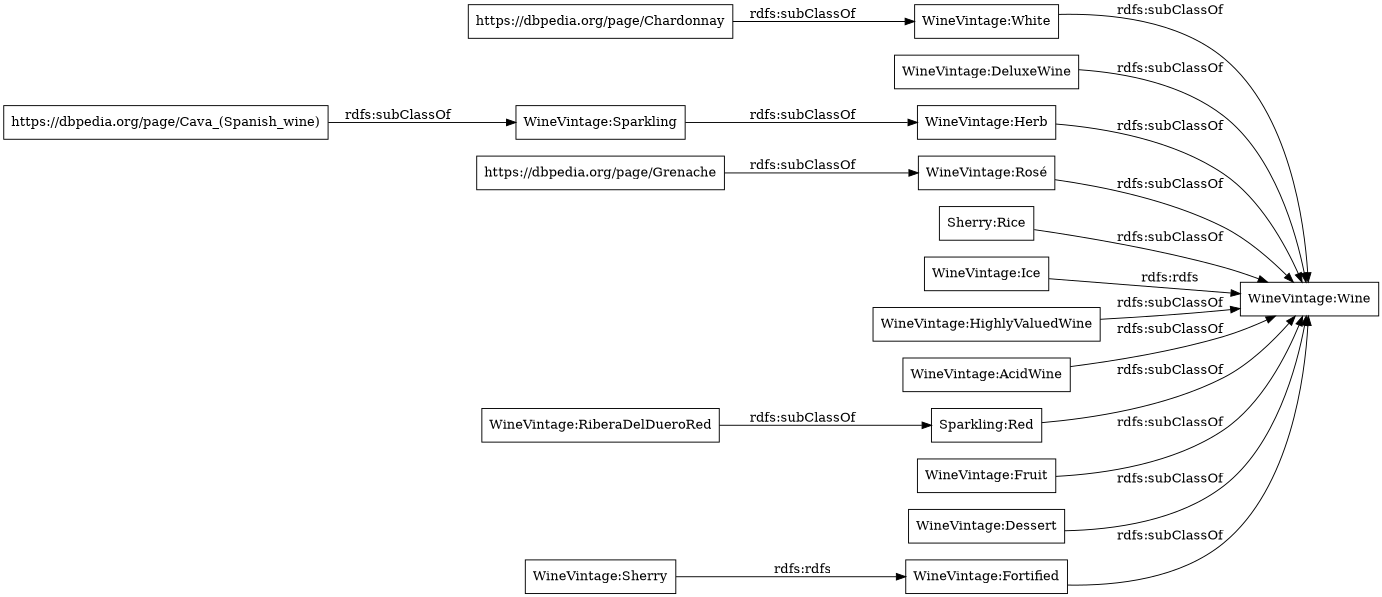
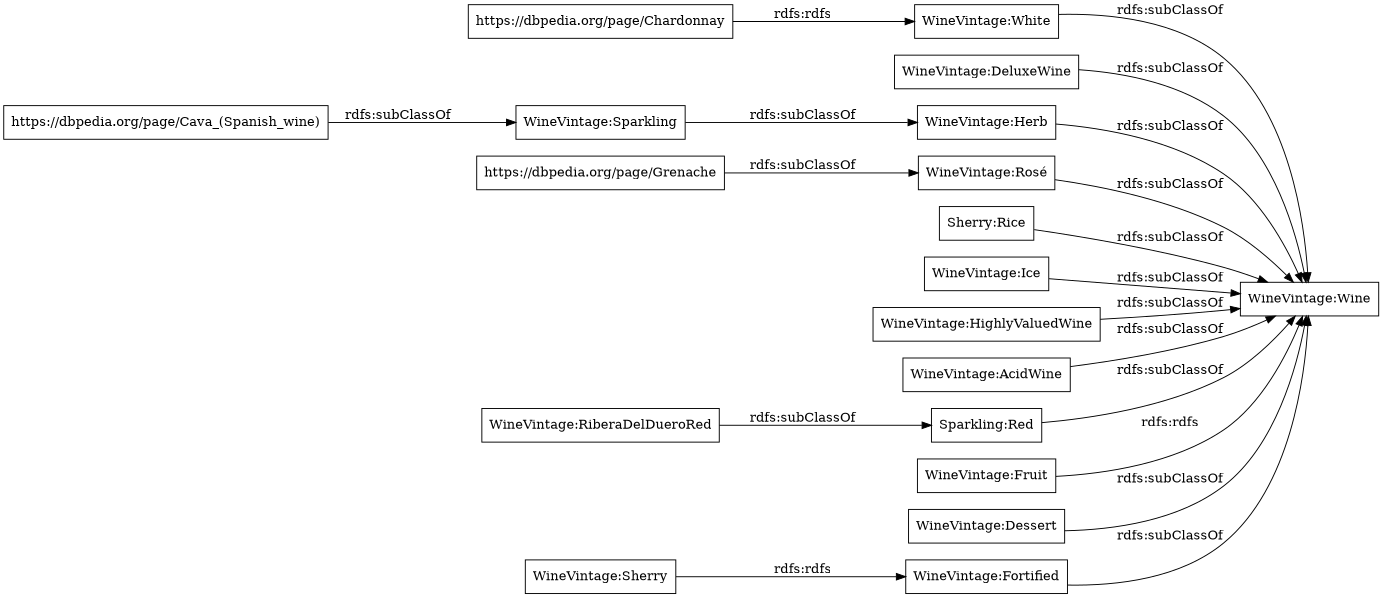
edge "https://dbpedia.org/page/Chardonnay" -> "WineVintage:White": label "rdfs:subClassOf" -> "rdfs:rdfs"
edge "WineVintage:Ice" -> "WineVintage:Wine": label "rdfs:rdfs" -> "rdfs:subClassOf"
edge "WineVintage:Fruit" -> "WineVintage:Wine": label "rdfs:subClassOf" -> "rdfs:rdfs"
